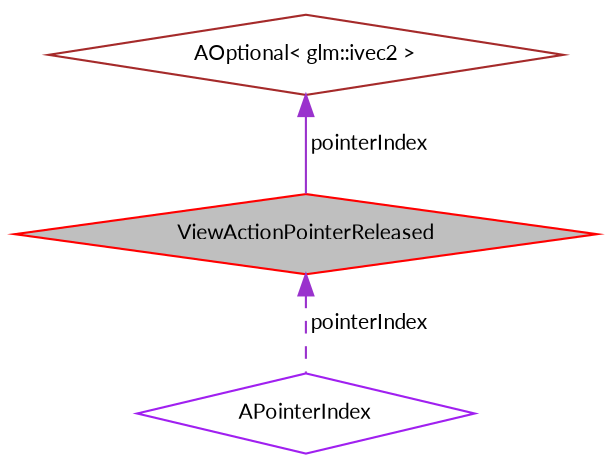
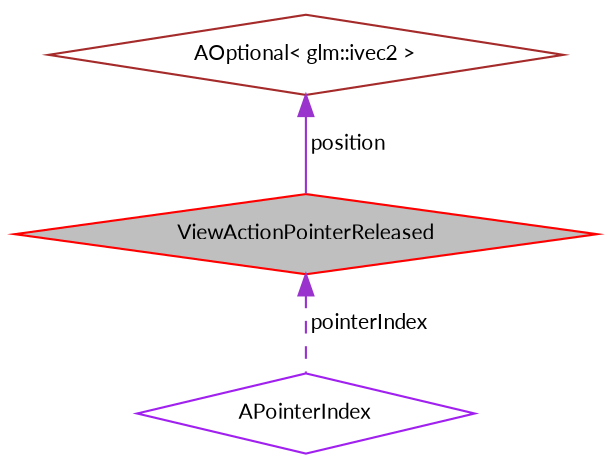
edge "ViewActionPointerReleased" -> "AOptional< glm::ivec2 >": label " pointerIndex" -> " position"
